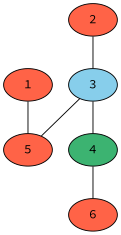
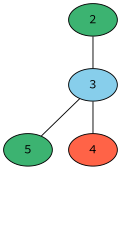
node "2": fillcolor tomato -> mediumseagreen
node "1": removed
node "5": fillcolor tomato -> mediumseagreen
node "4": fillcolor mediumseagreen -> tomato
node "6": removed
